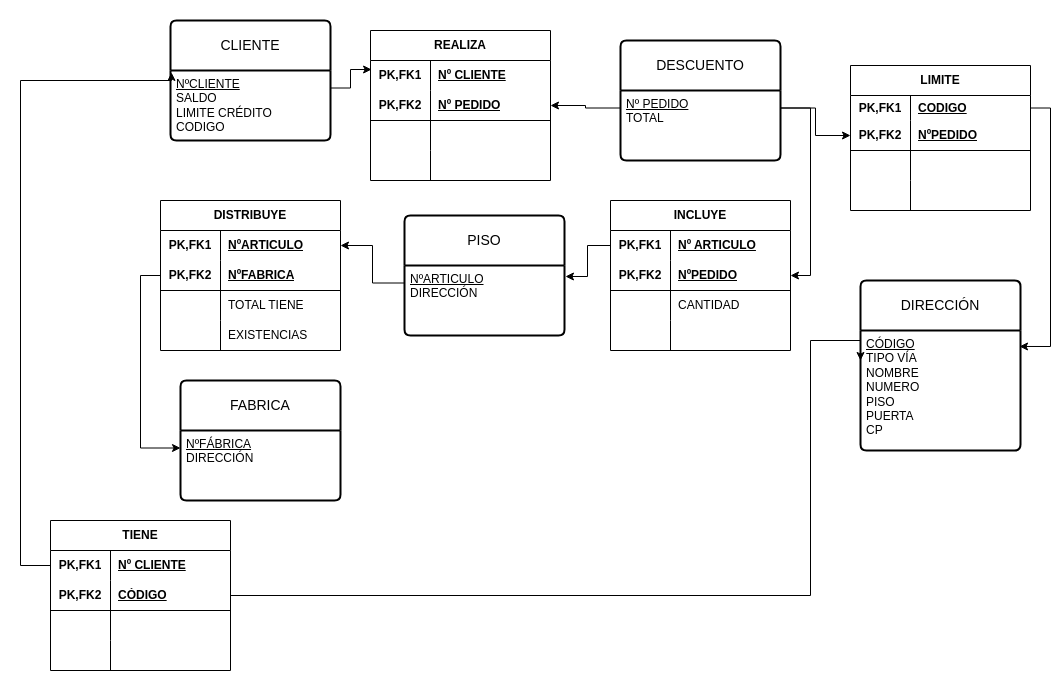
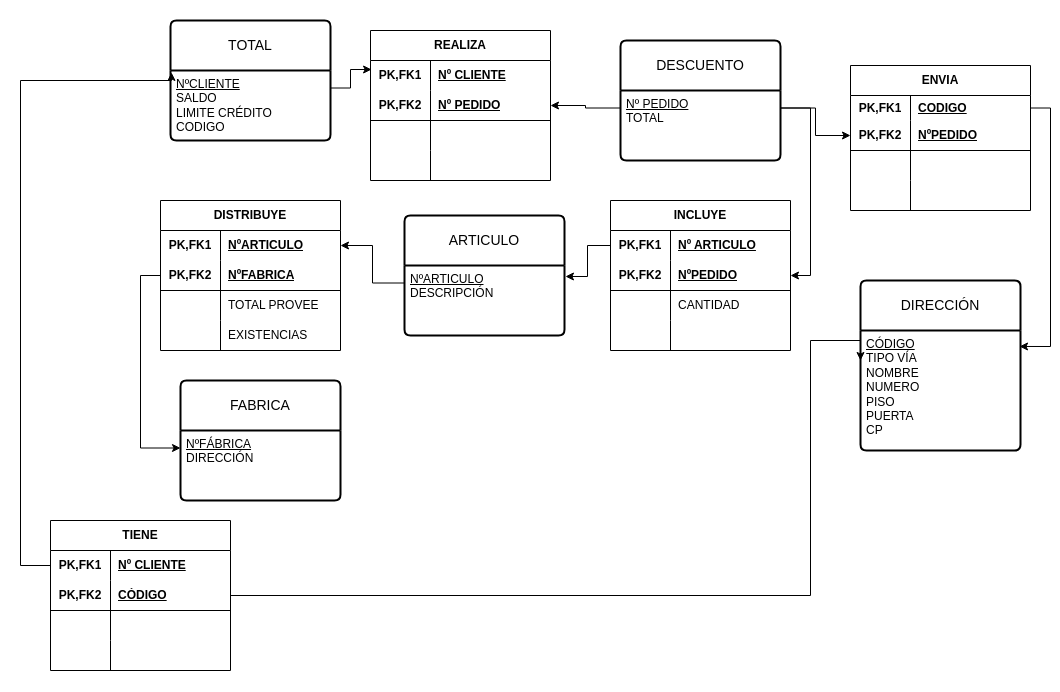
node "CLIENTE": label "CLIENTE" -> "TOTAL"
node "LIMITE": label "LIMITE" -> "ENVIA"
node "PISO": label "PISO" -> "ARTICULO"
node "NºARTICULO DIRECCIÓN": label "NºARTICULO DIRECCIÓN" -> "NºARTICULO DESCRIPCIÓN"
node "TOTAL TIENE": label "TOTAL TIENE" -> "TOTAL PROVEE"
